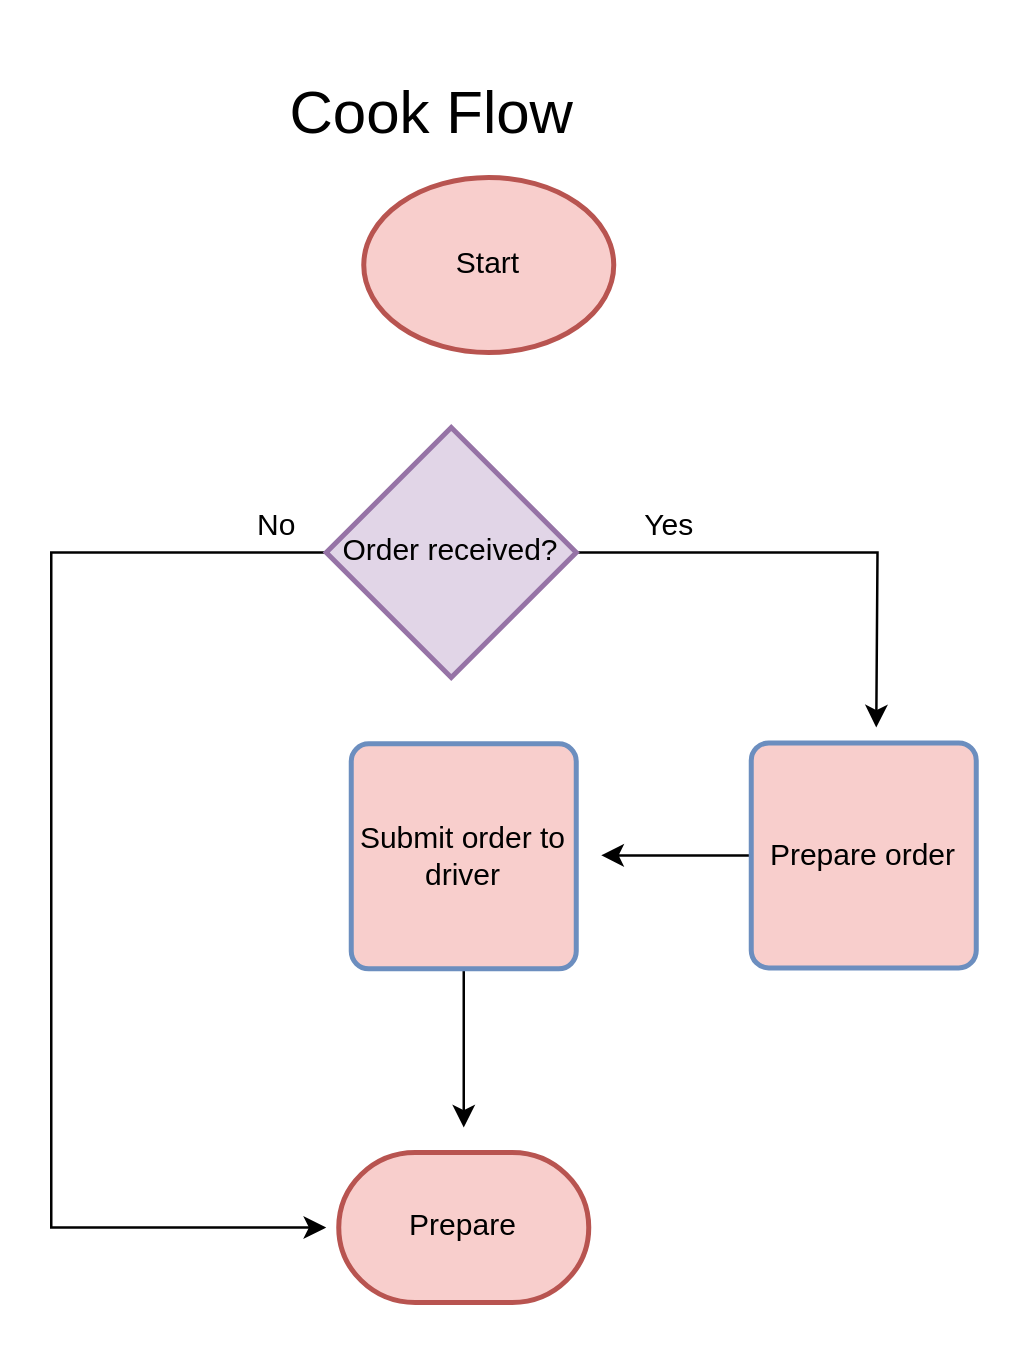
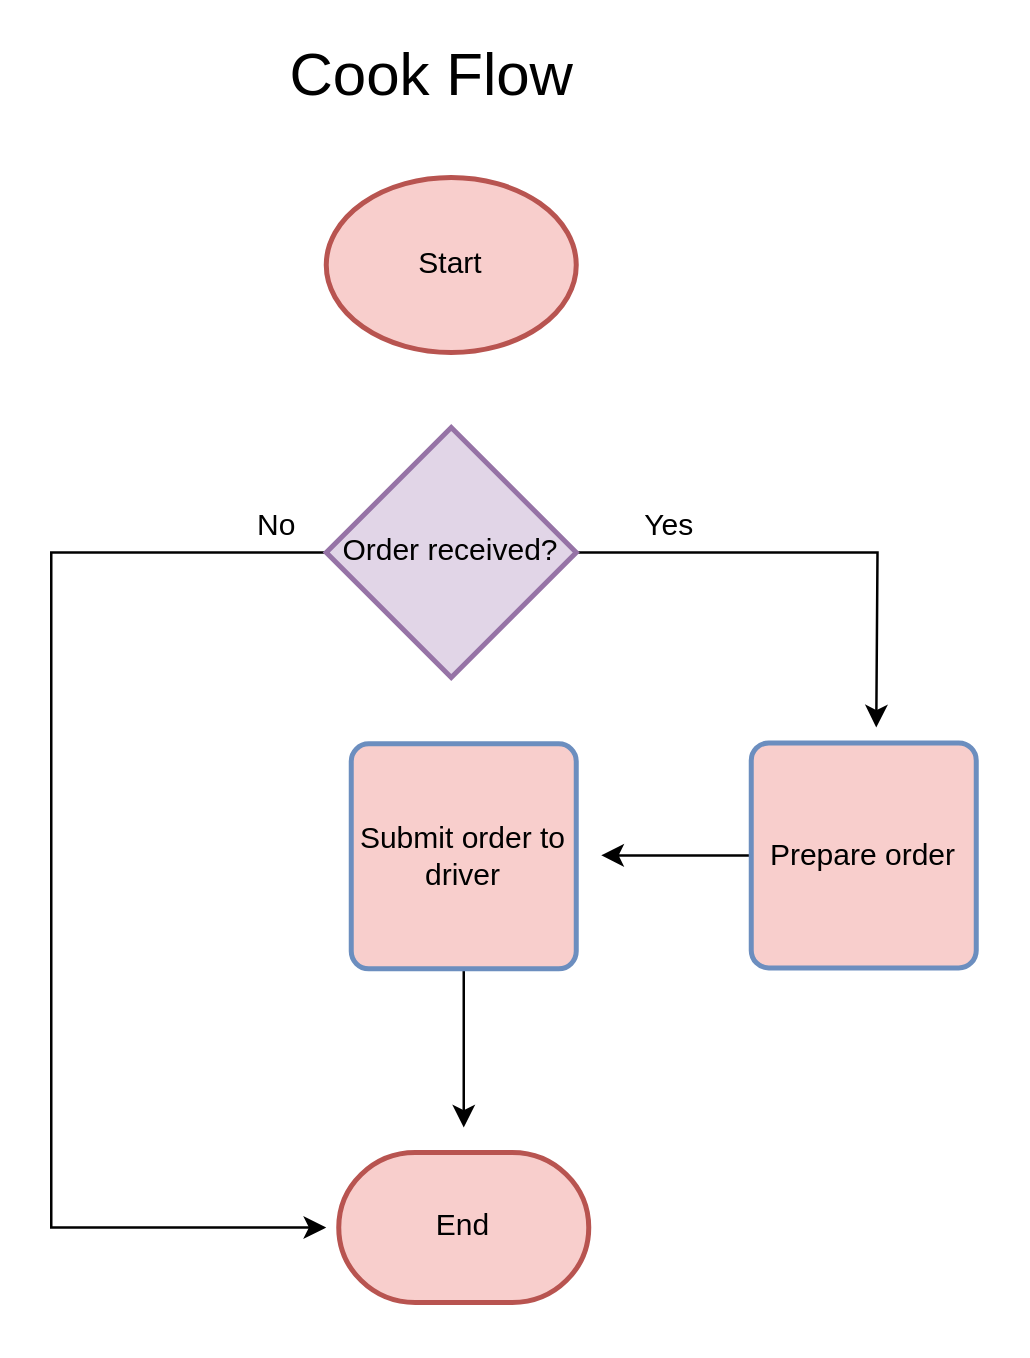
node "Cook Flow": moved (431, 114) -> (431, 76)
node "Start": moved (489, 265) -> (451, 265)
node "Prepare": label "Prepare" -> "End"
